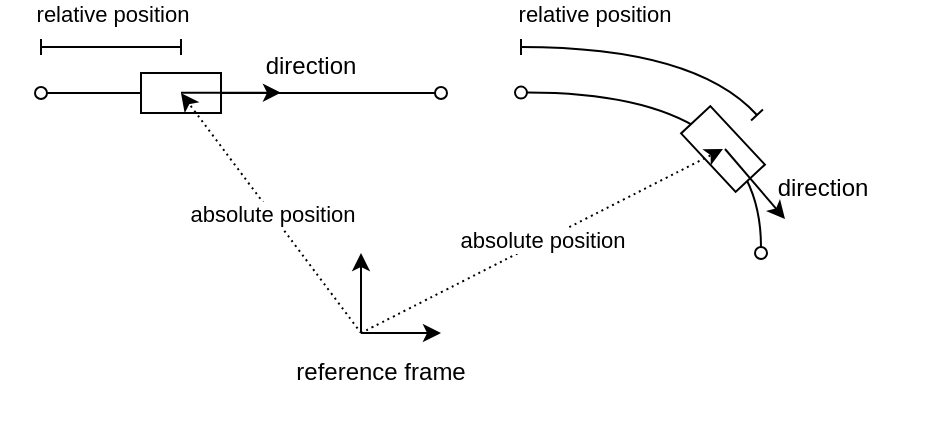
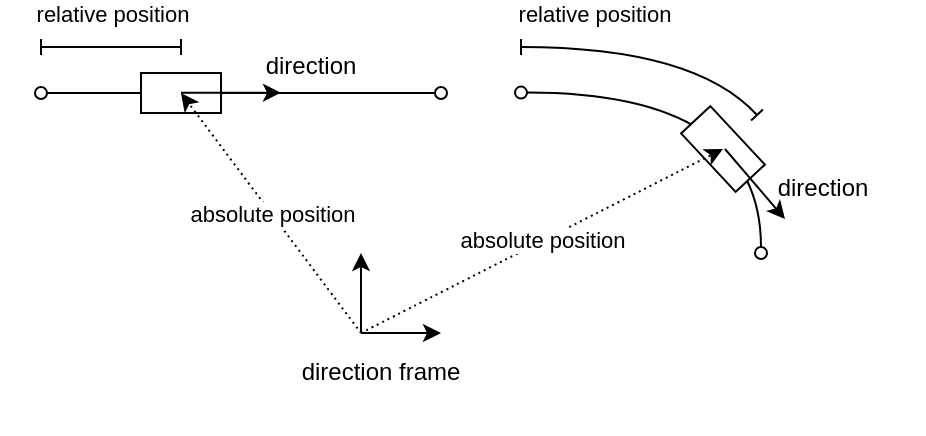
node "reference frame": label "reference frame" -> "direction frame"
